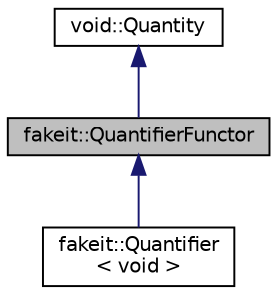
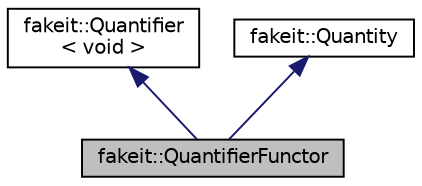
node "void::Quantity": label "void::Quantity" -> "fakeit::Quantity"
edge "fakeit::Quantifier < void >" -> "fakeit::QuantifierFunctor": reversed
